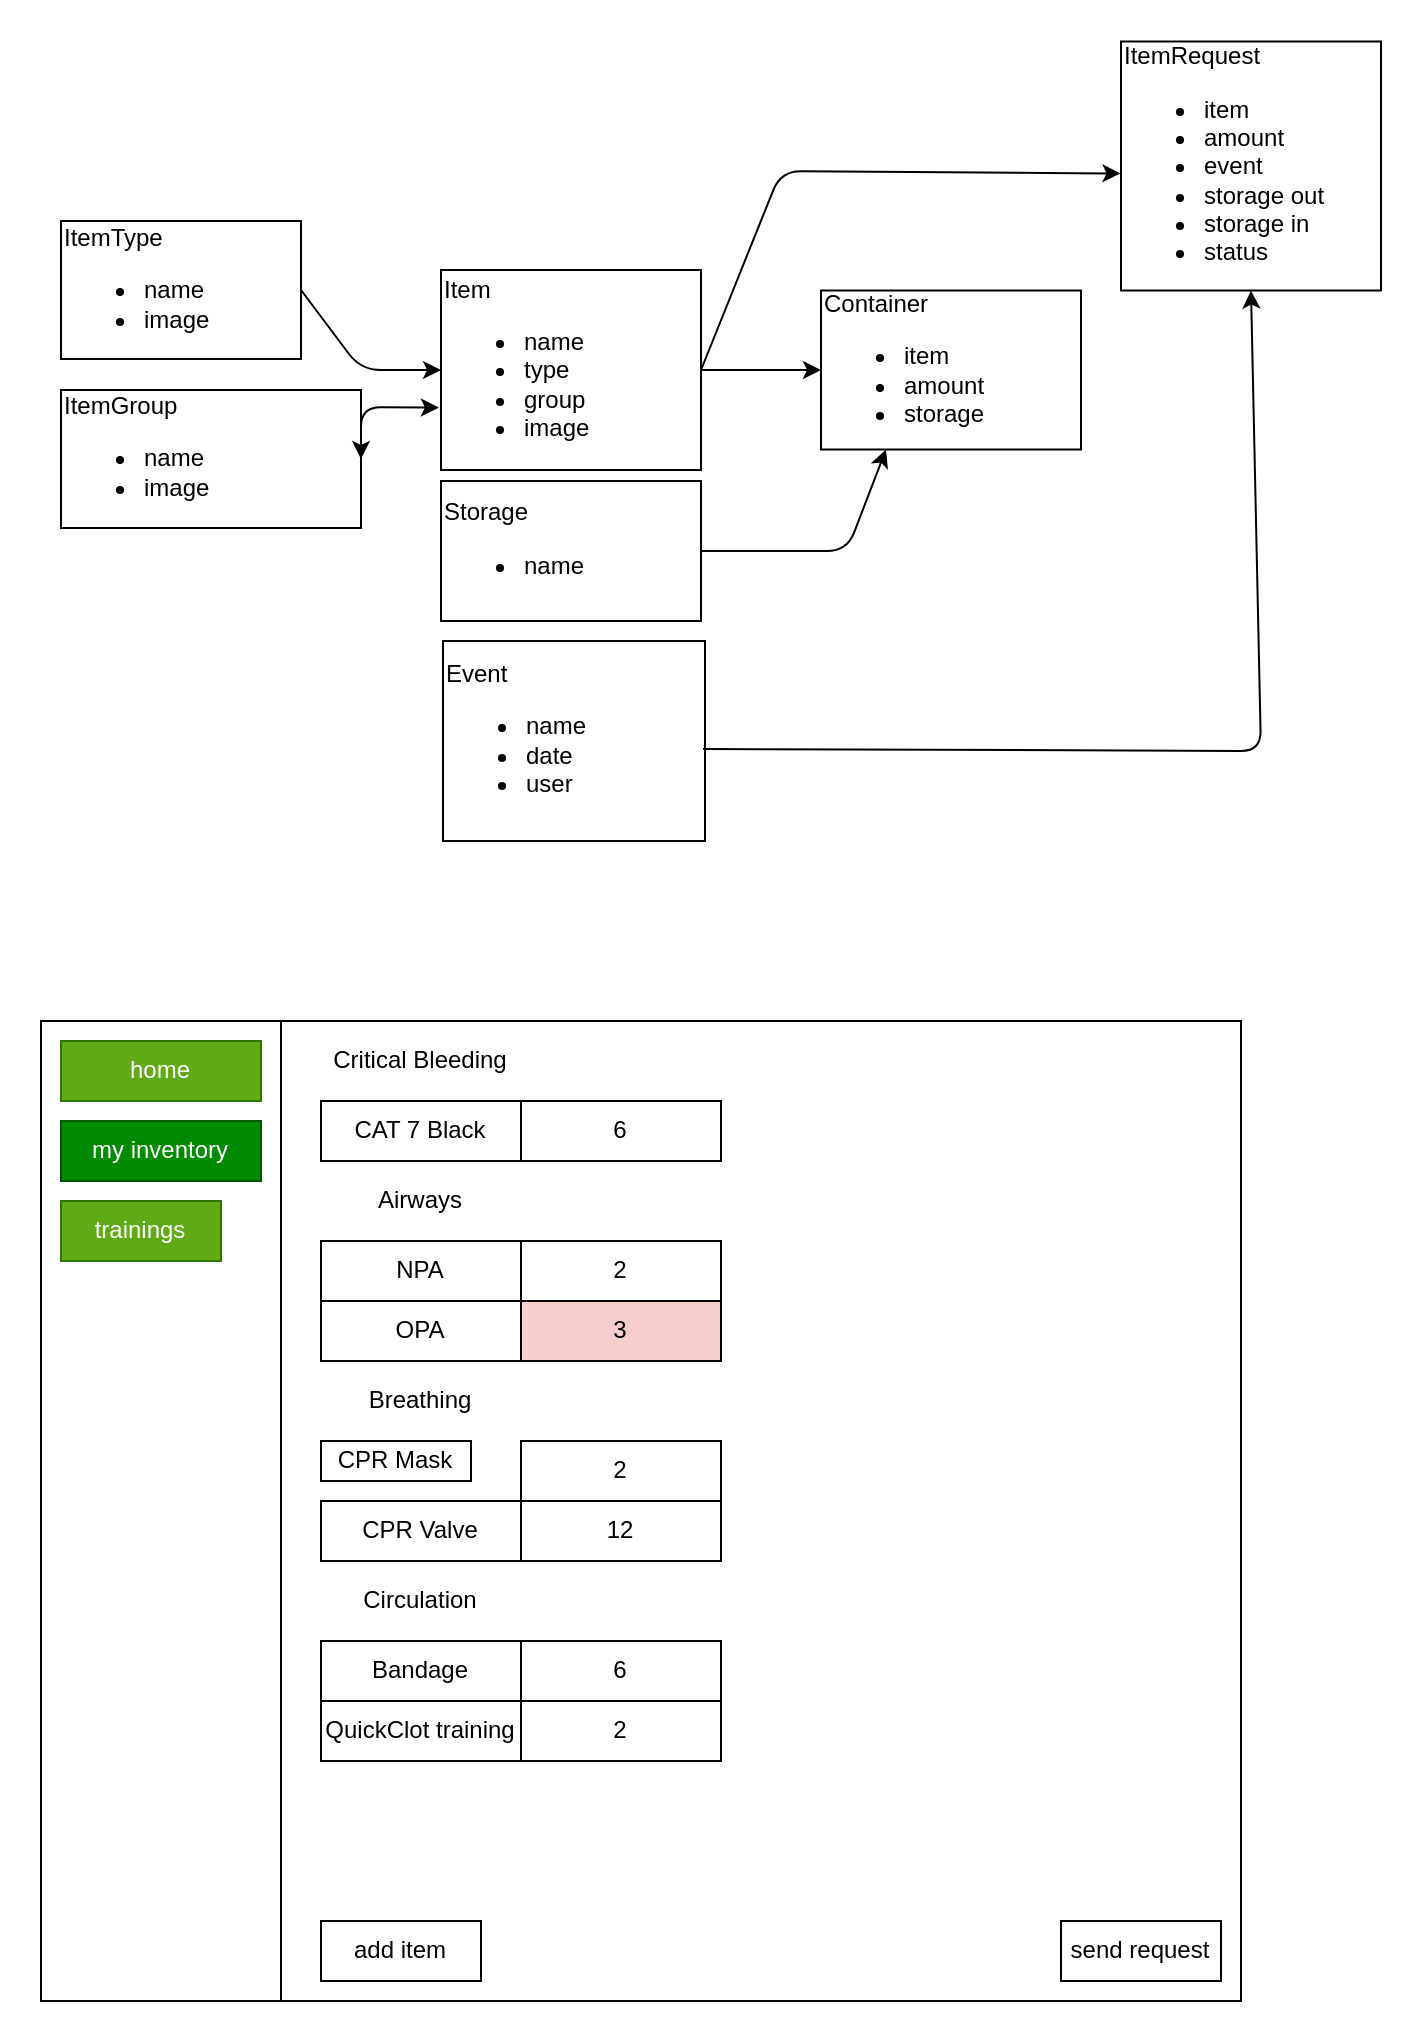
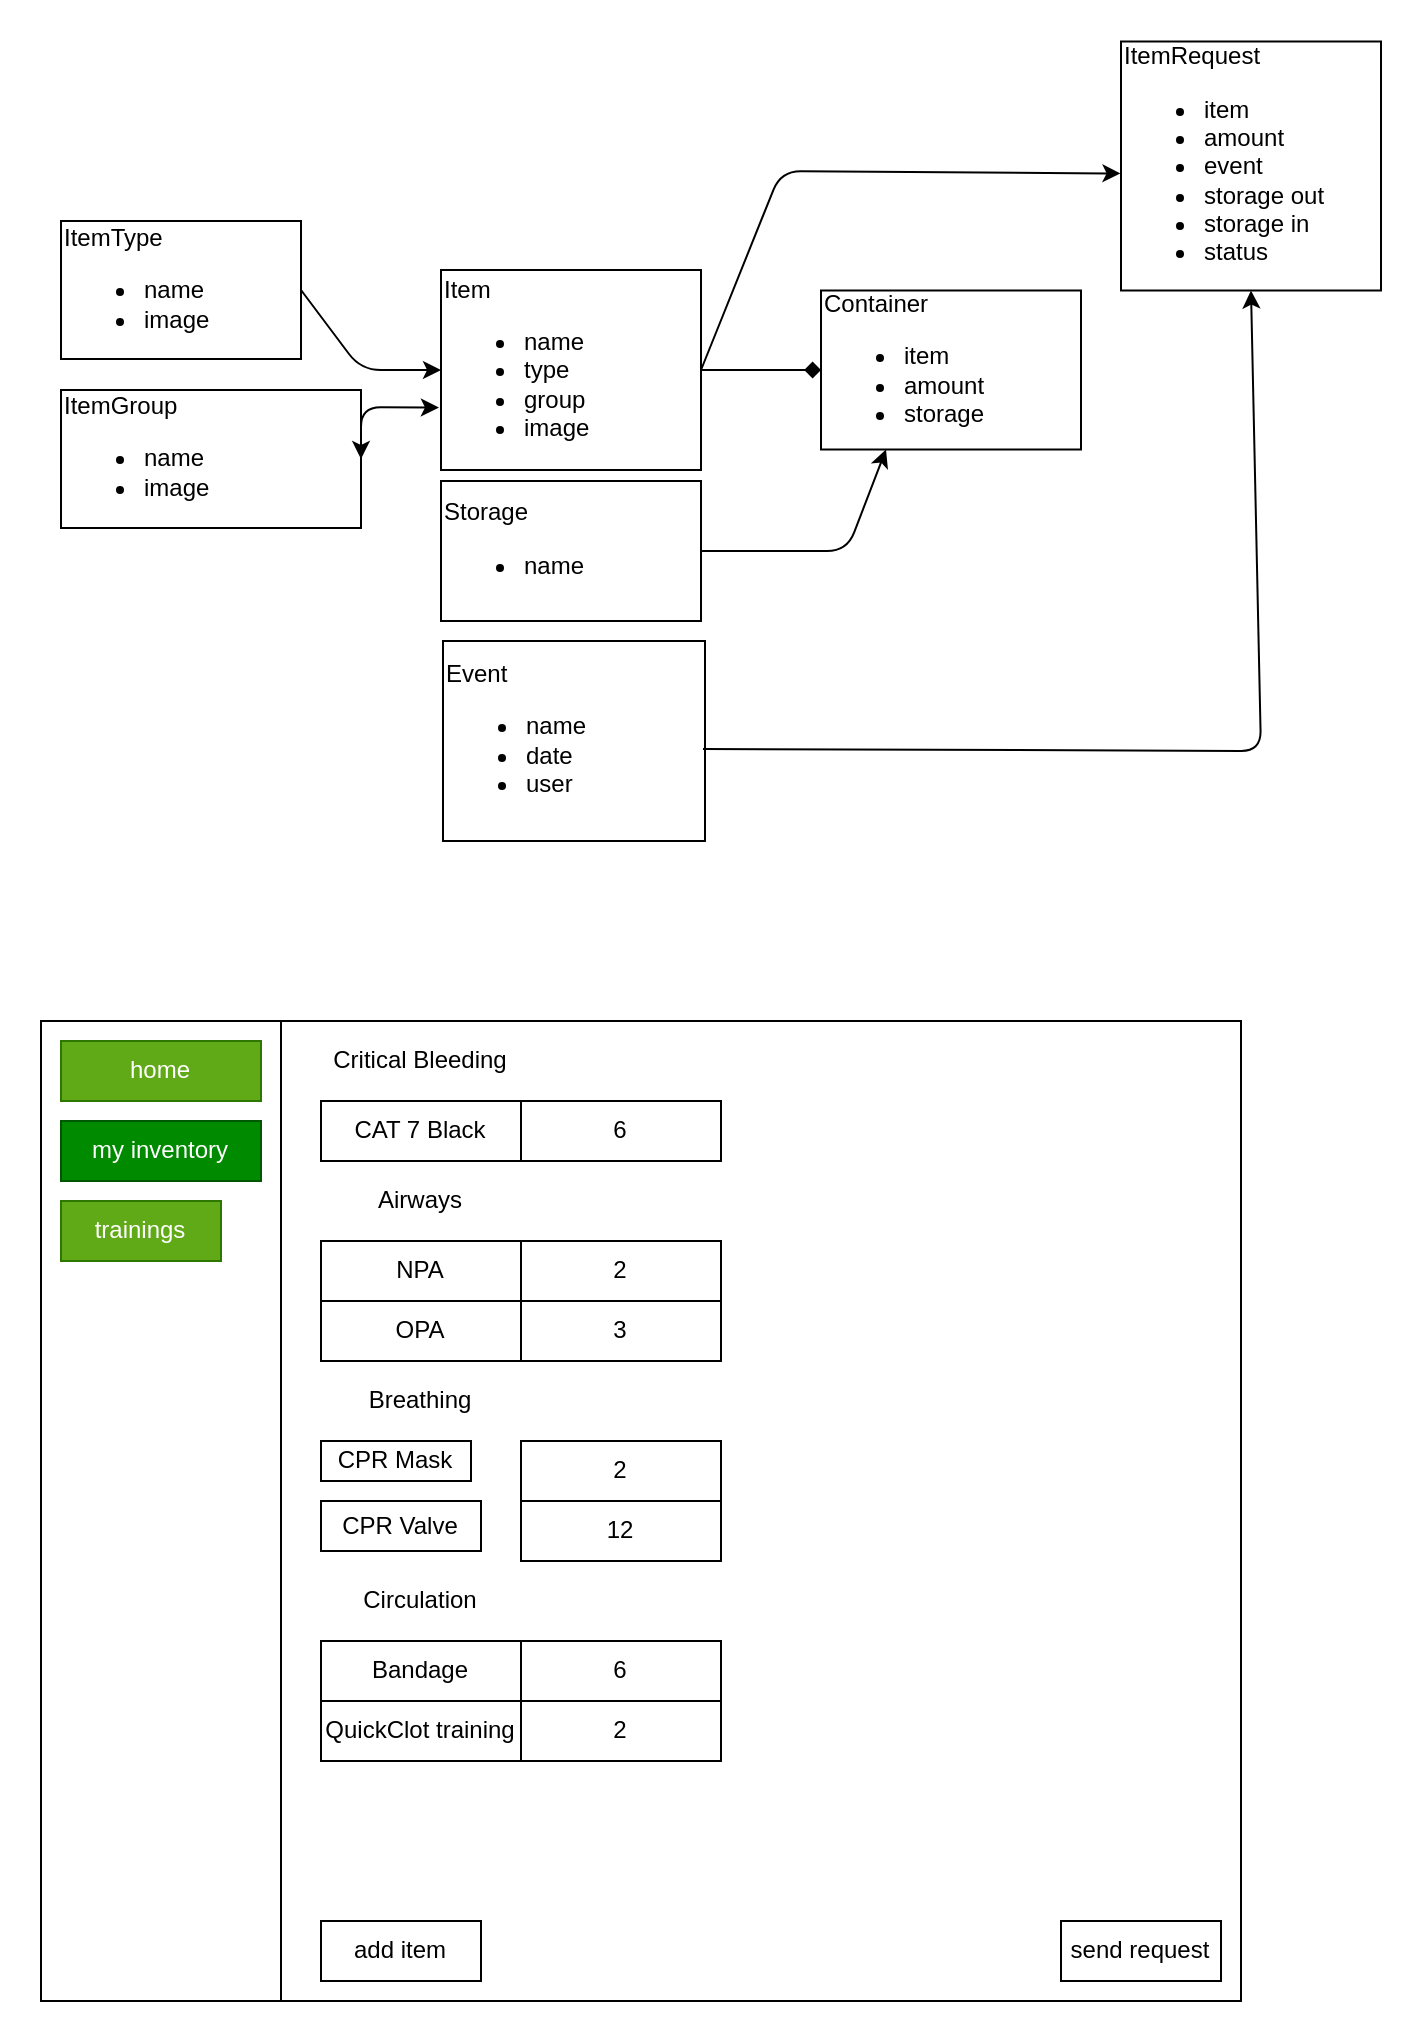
edge "Item name type group image" -> "Container item amount storage": arrowhead classic -> diamond
node "3": fillcolor #f8cecc -> #ffffff
node "CPR Valve": size 200x60 -> 160x50
